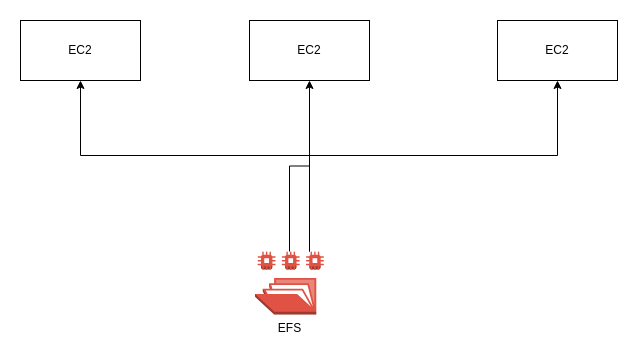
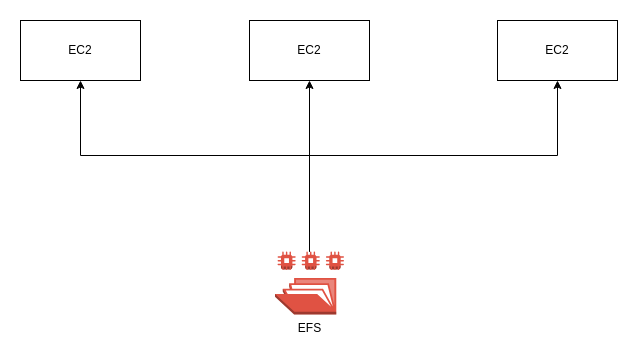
node "EFS": moved (290, 283) -> (310, 283)
